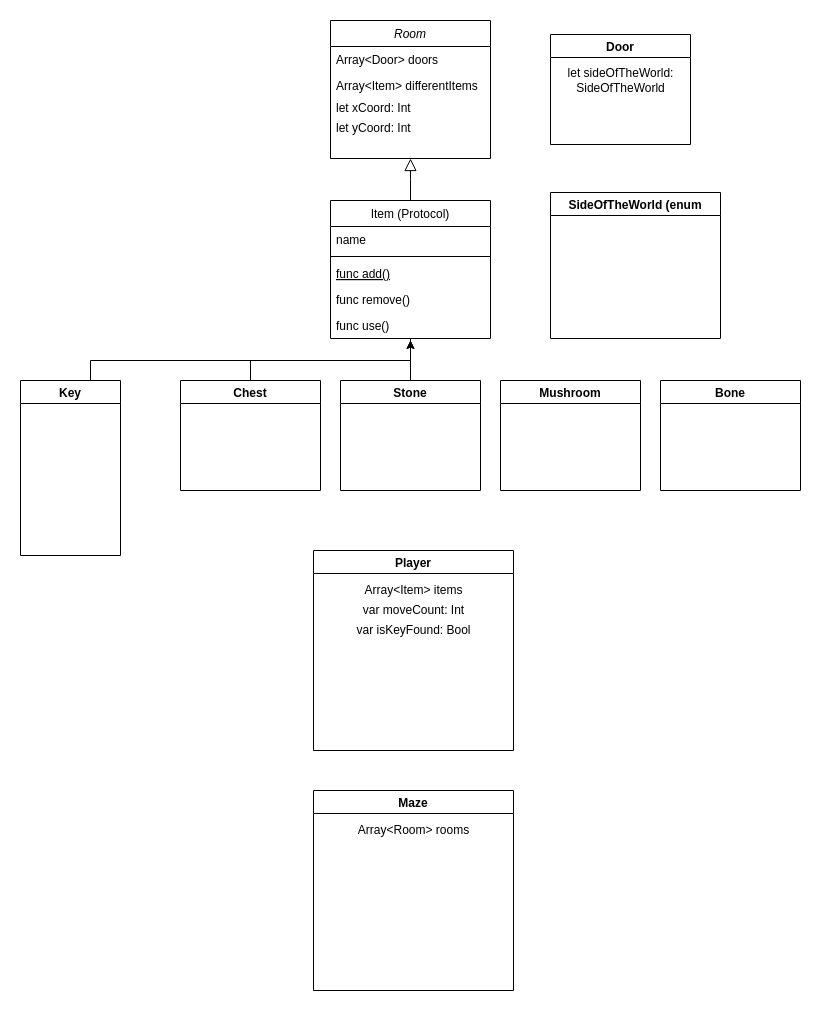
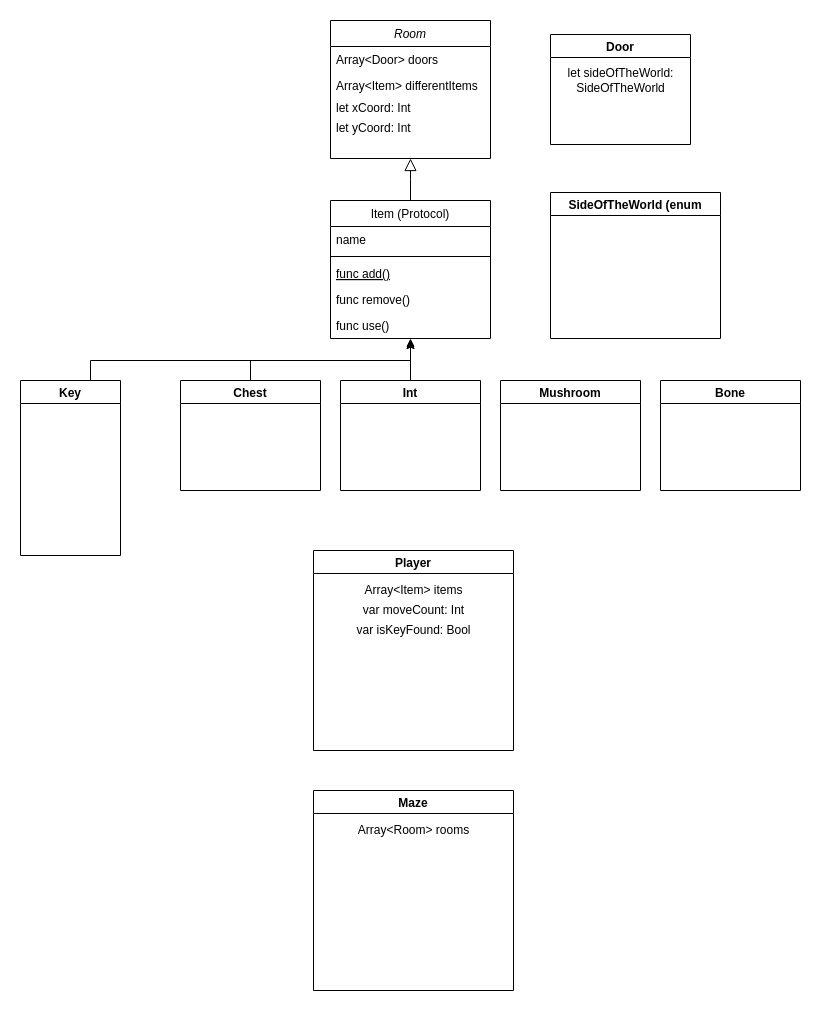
edge "Item (Protocol)" -- "Key": arrowhead none -> classic
node "Stone": label "Stone" -> "Int"
